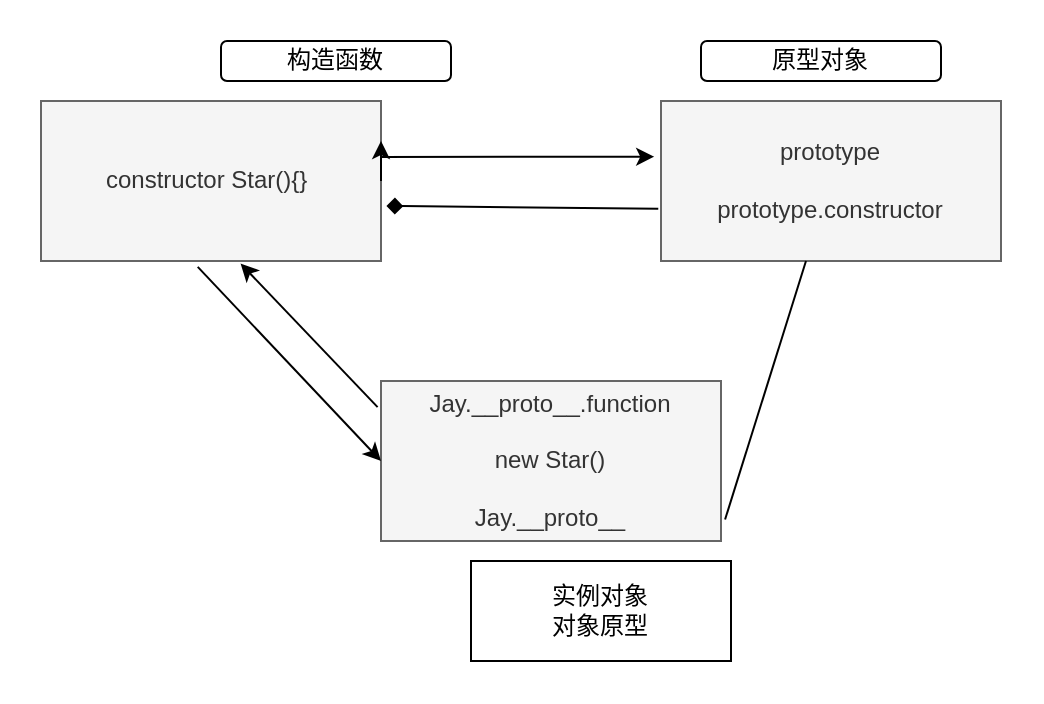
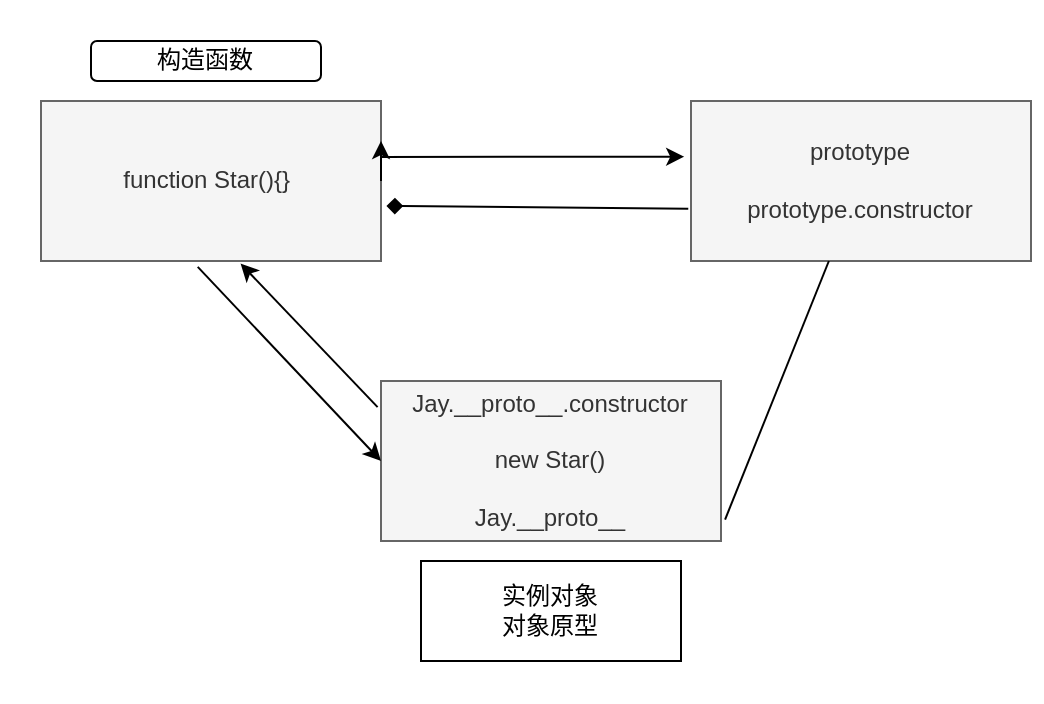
node "构造函数": moved (336, 61) -> (206, 61)
node "原型对象": removed
node "constructor Star(){}": label "constructor Star(){}" -> "function Star(){}"
node "prototype prototype.constructor": moved (831, 181) -> (861, 181)
node "Jay.__proto__.function new Star() Jay.__proto__": label "Jay.__proto__.function new Star() Jay.__proto__" -> "Jay.__proto__.constructor new Star() Jay.__proto__"
node "实例对象 对象原型": moved (601, 611) -> (551, 611)
